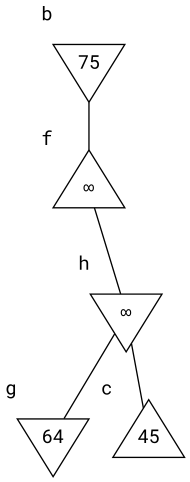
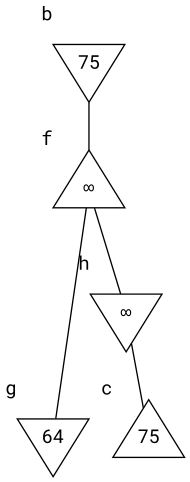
edge "∞ h" -- "64 g": now "∞ f" -- "64 g"
node "45 c": label "45 c" -> "75 c"
